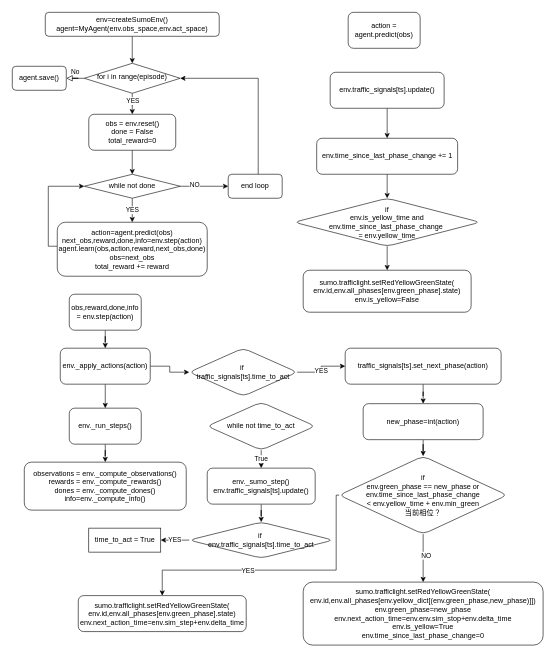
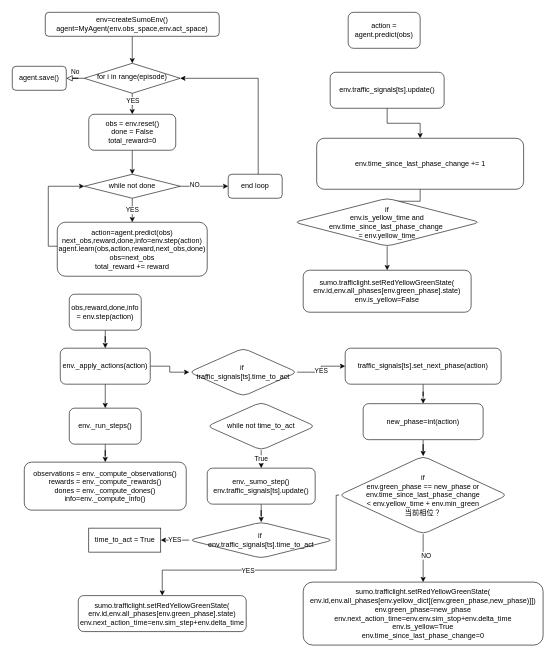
node "env.time_since_last_phase_change += 1": size 141x36 -> 207x51
